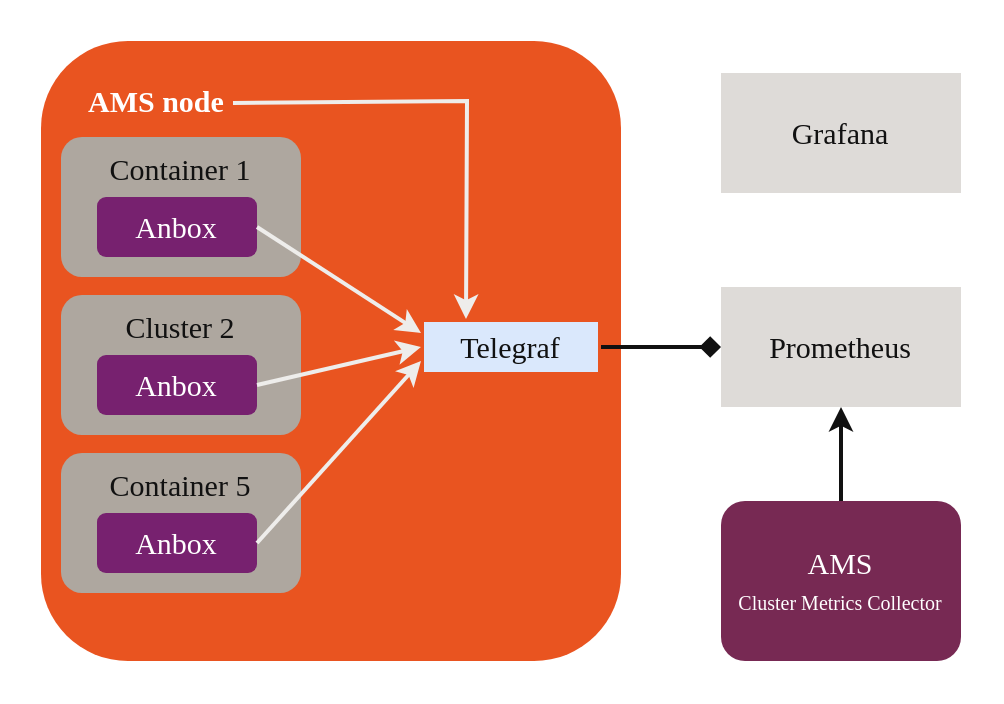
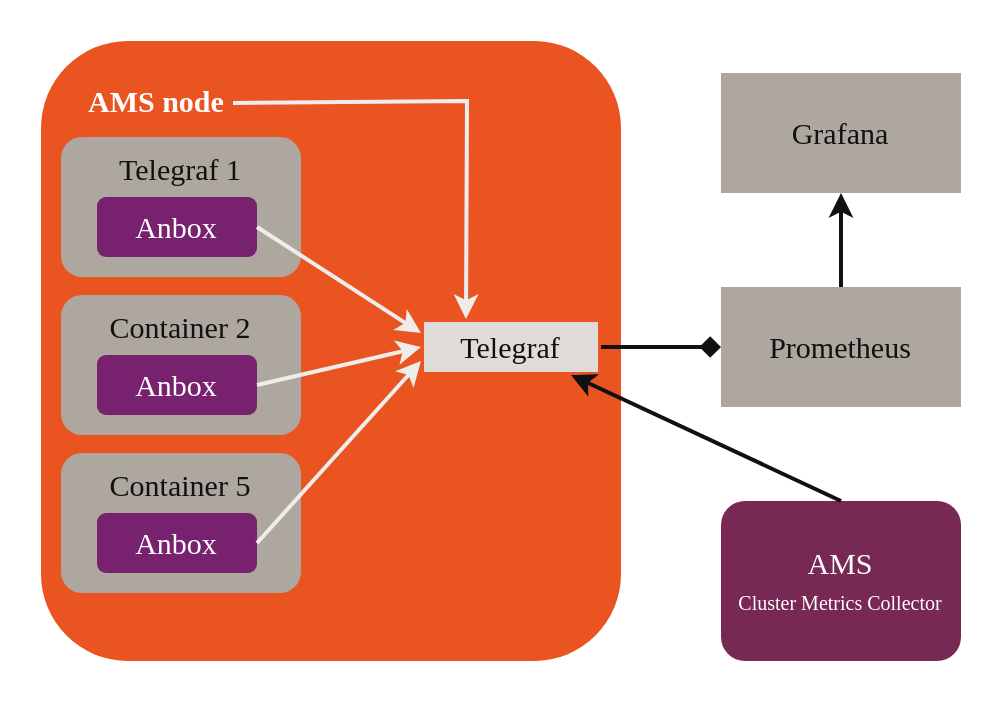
node "Grafana": fillcolor #dedbd8 -> #aea79f
node "Container 1": label "Container 1" -> "Telegraf 1"
edge "Prometheus" -> "Grafana": added
node "Cluster 2": label "Cluster 2" -> "Container 2"
node "Telegraf": fillcolor #dae8fc -> #dedbd8
node "Prometheus": fillcolor #dedbd8 -> #aea79f
edge "AMS Cluster Metrics Collector" -> "Prometheus": now "AMS Cluster Metrics Collector" -> "Telegraf"
